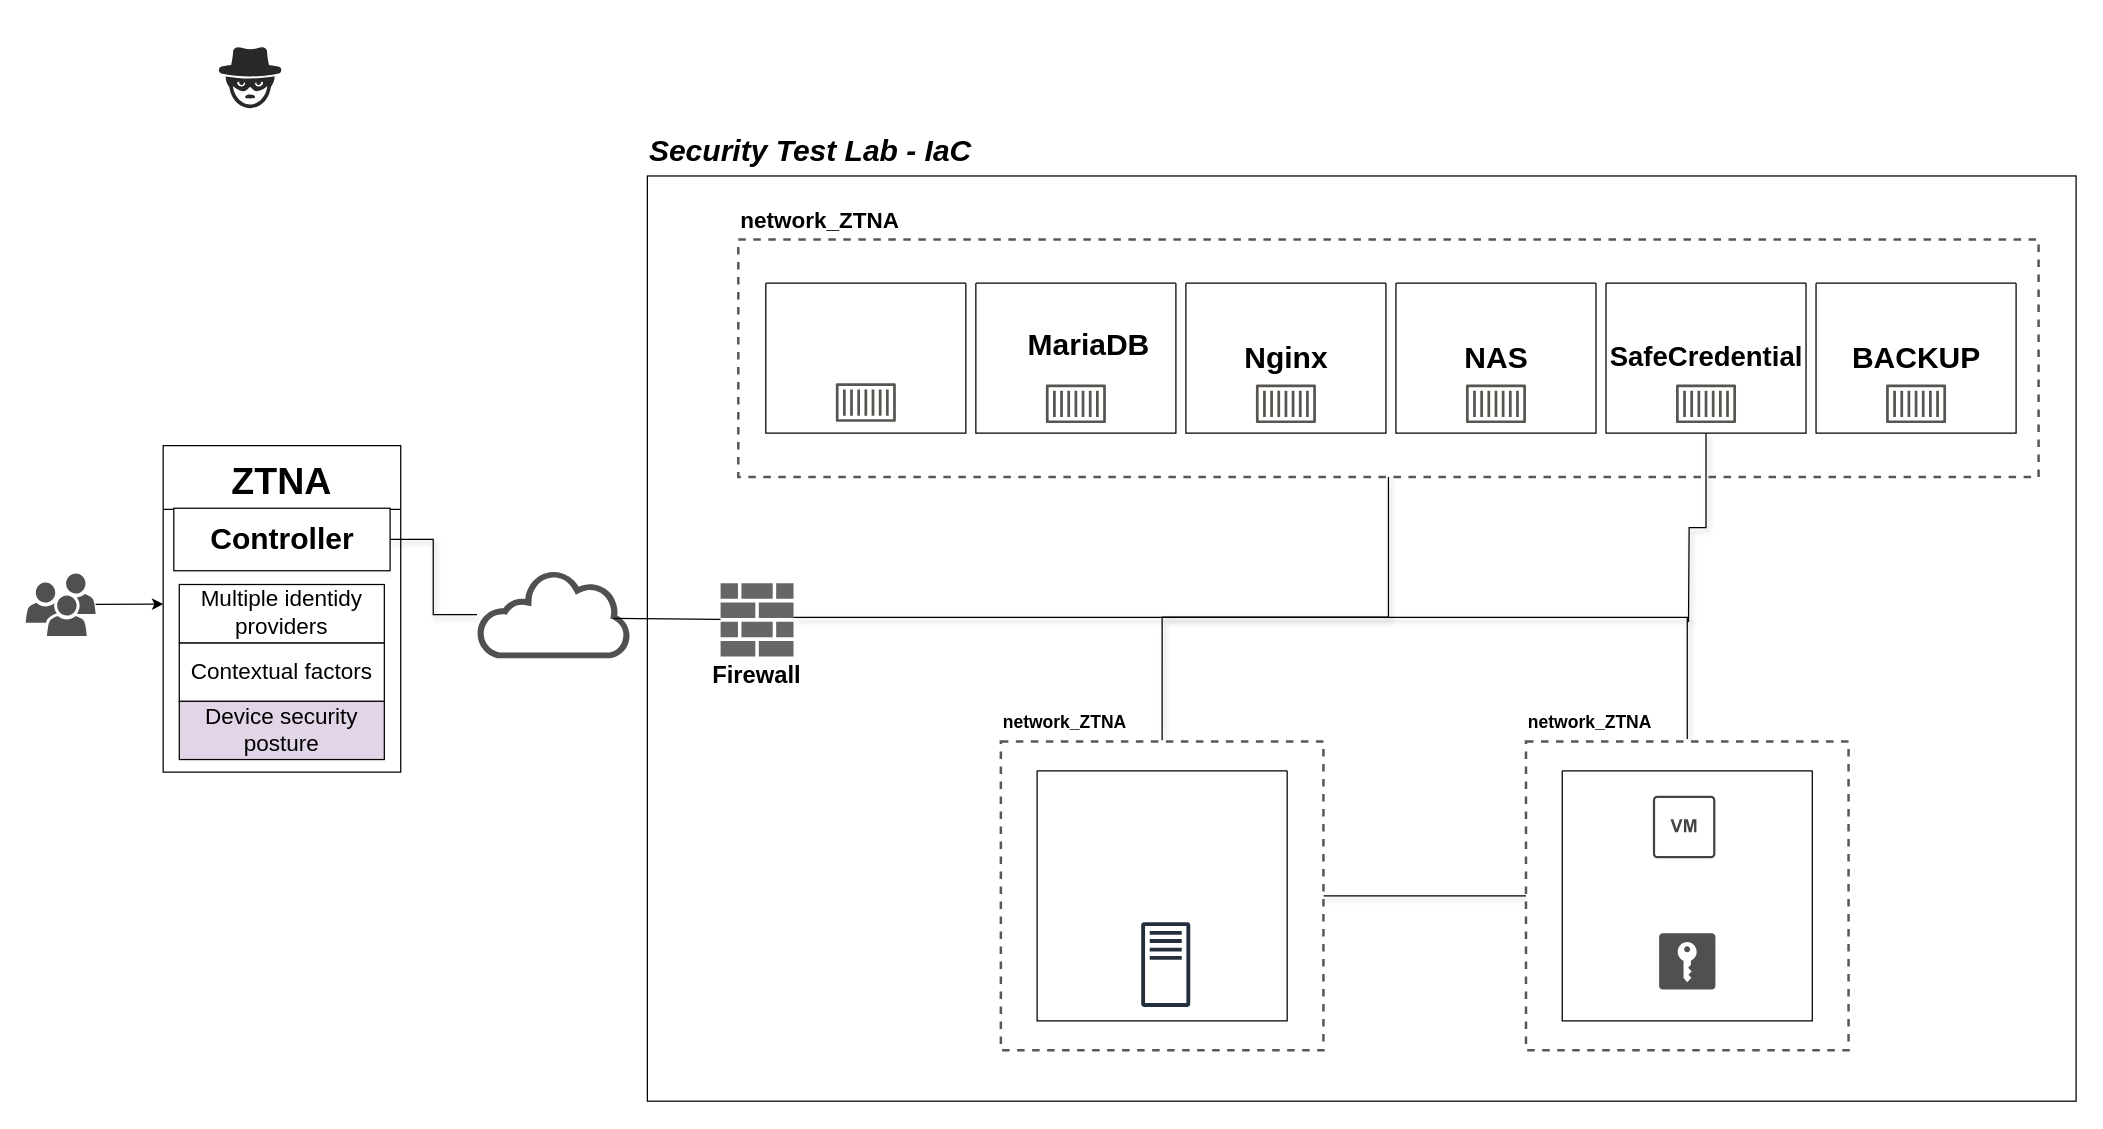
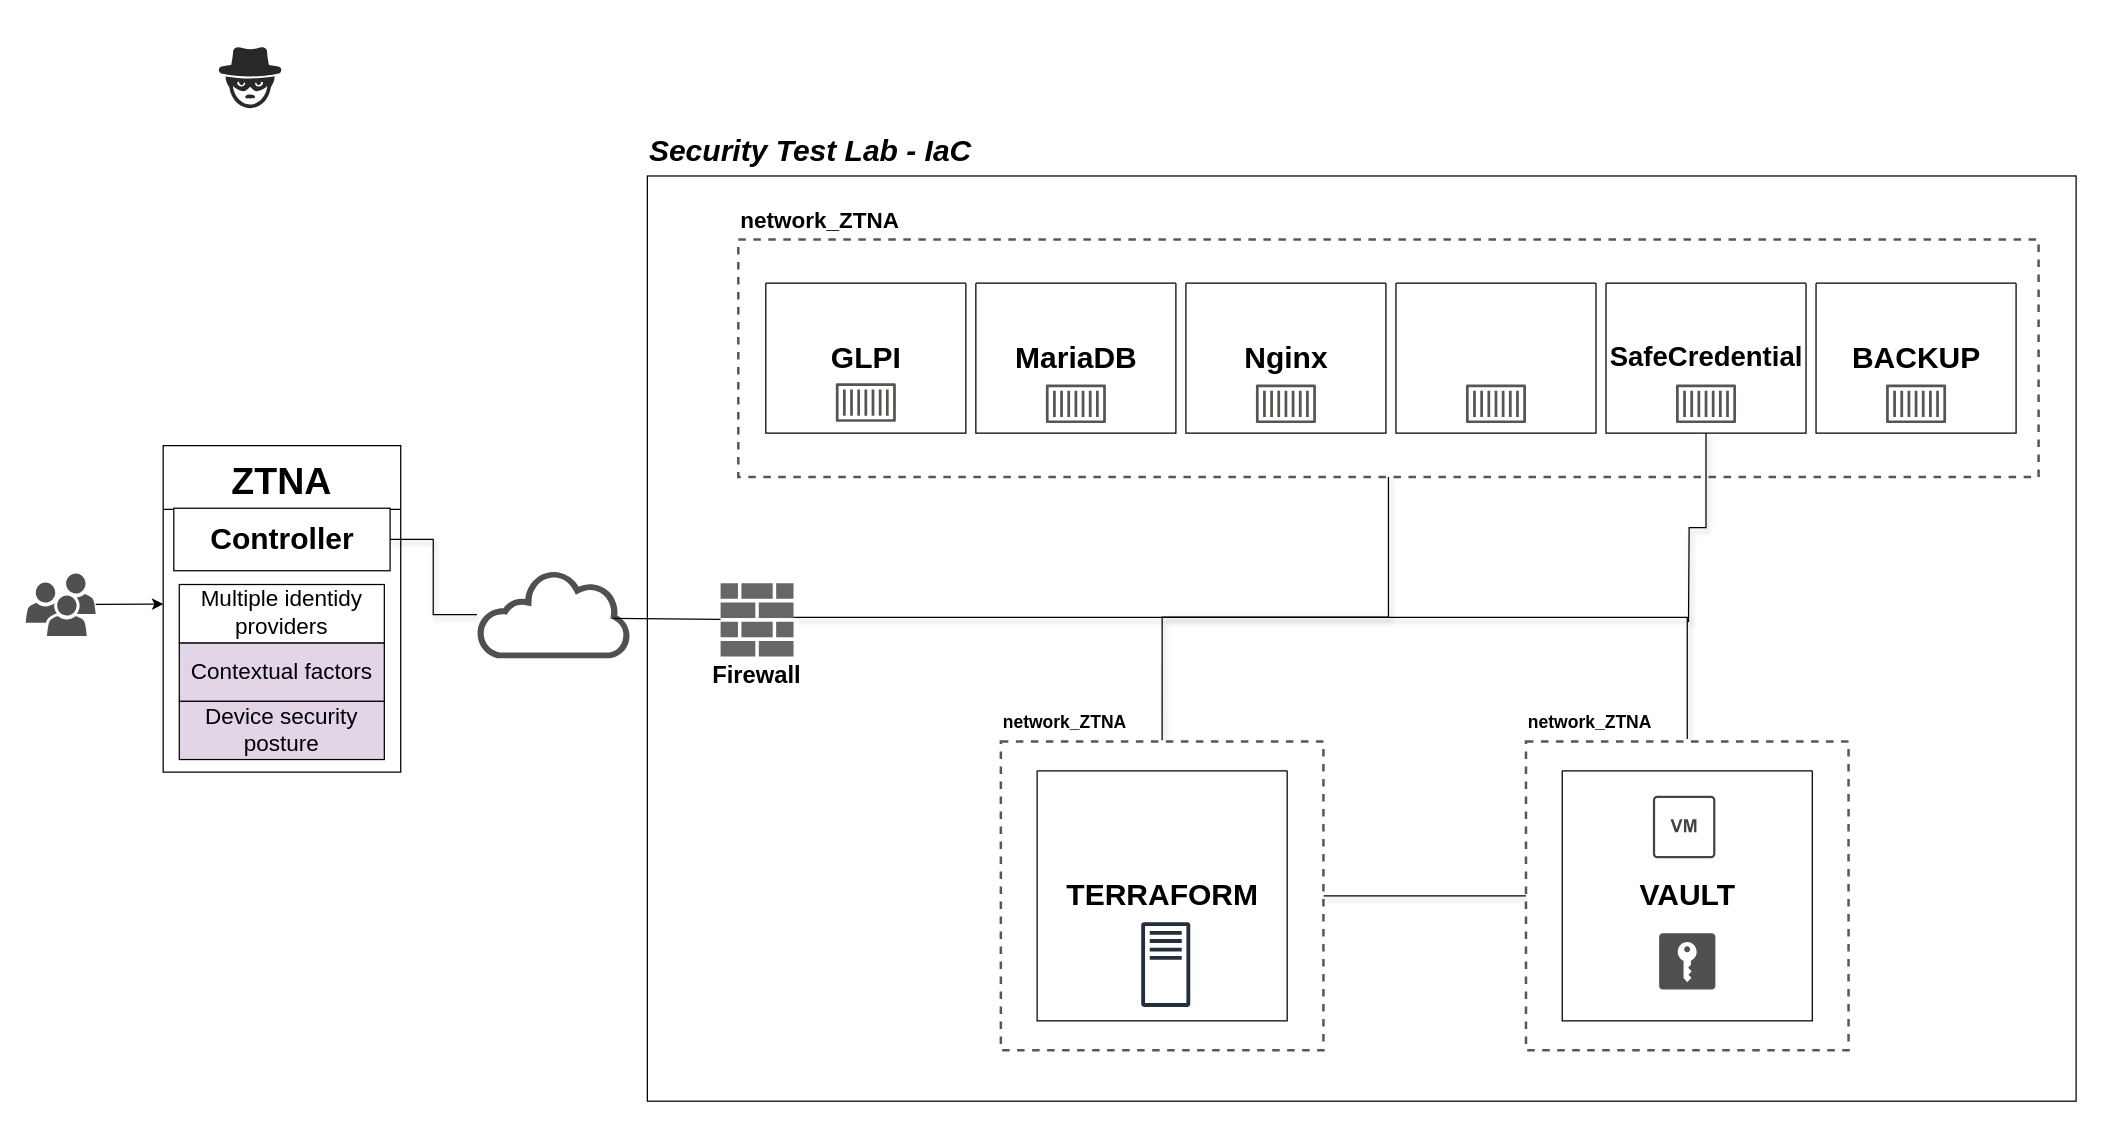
node "MariaDB": moved (1088, 346) -> (1076, 358)
node "GLPI": added
node "NAS": removed
node "Contextual factors": fillcolor #ffffff -> #e1d5e7
node "TERRAFORM": added
node "VAULT": added
